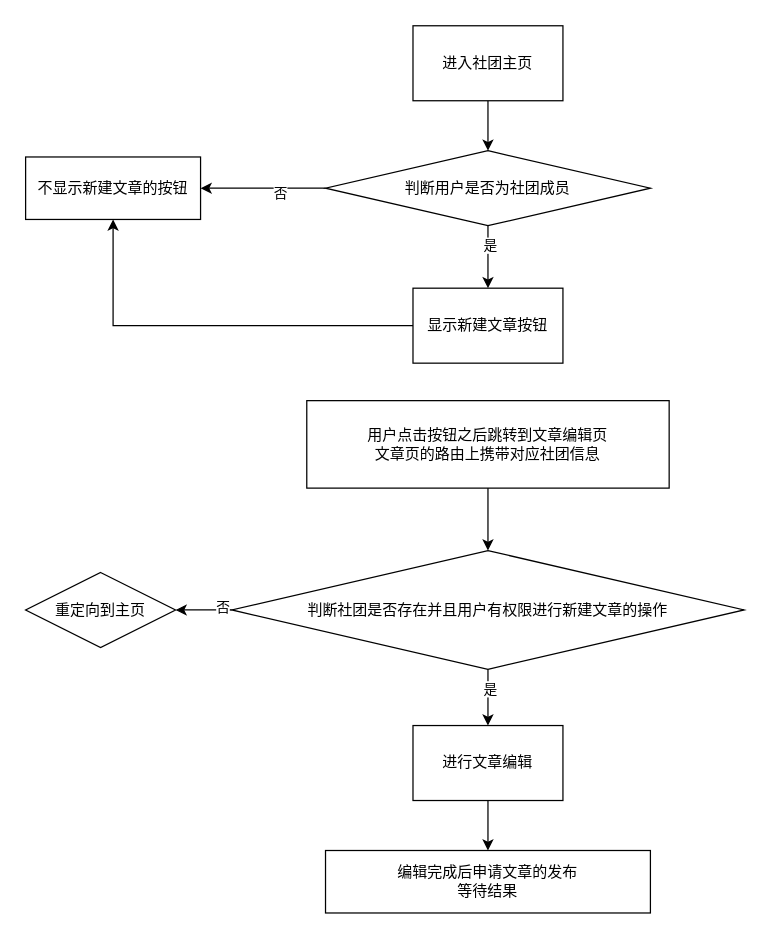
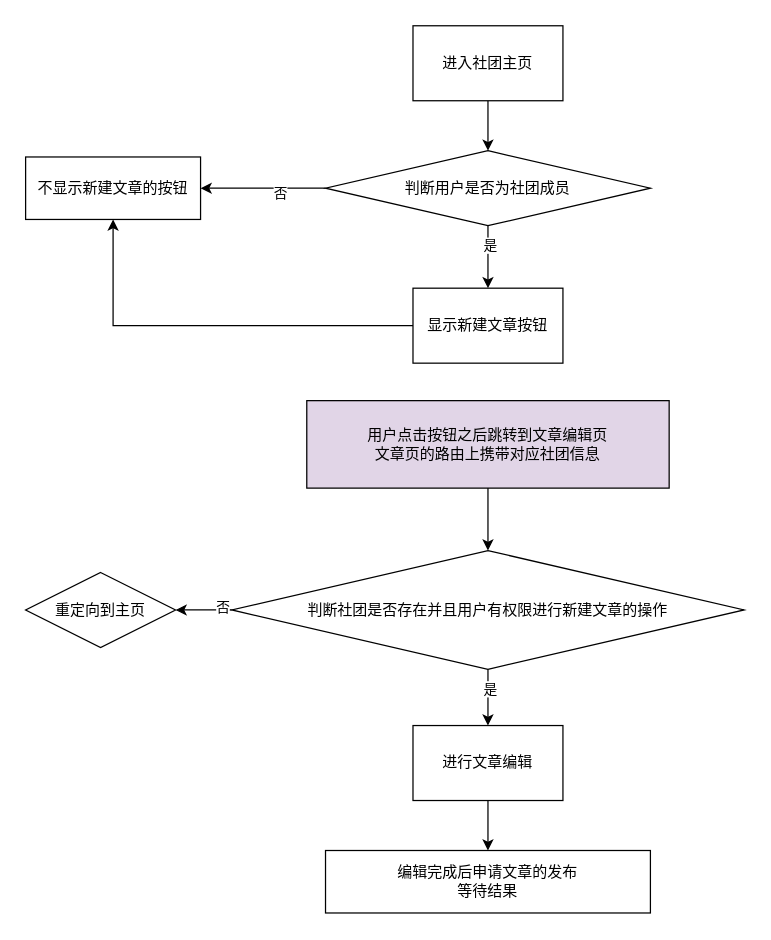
node "用户点击按钮之后跳转到文章编辑页 文章页的路由上携带对应社团信息": fillcolor #ffffff -> #e1d5e7
